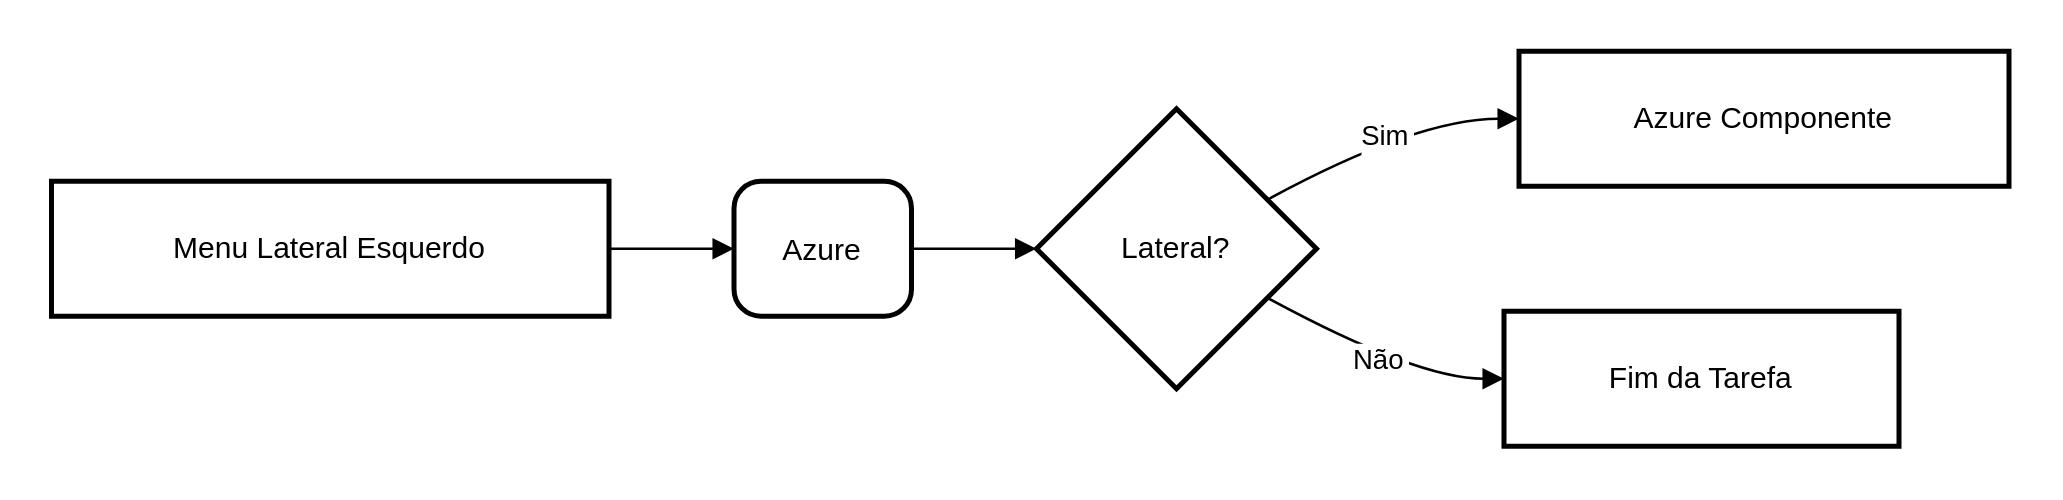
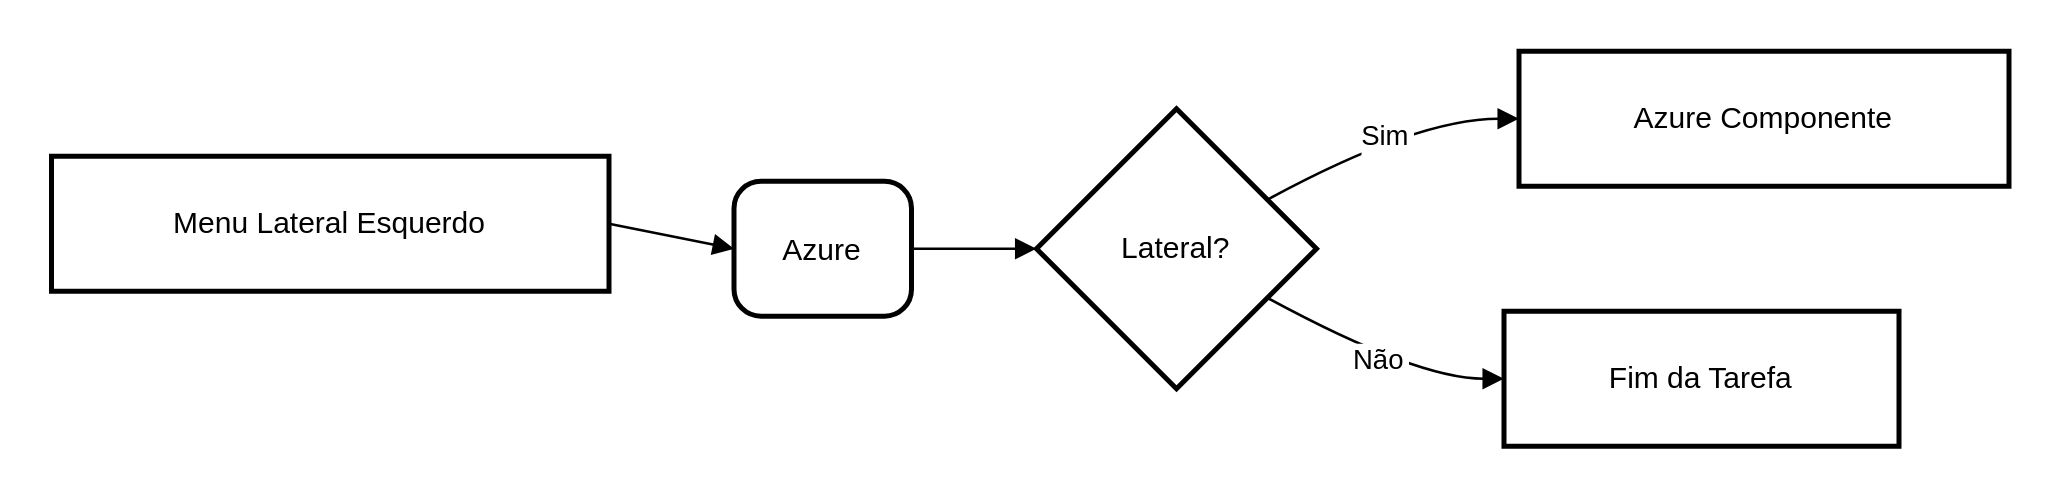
node "Menu Lateral Esquerdo": moved (330, 249) -> (330, 224)
